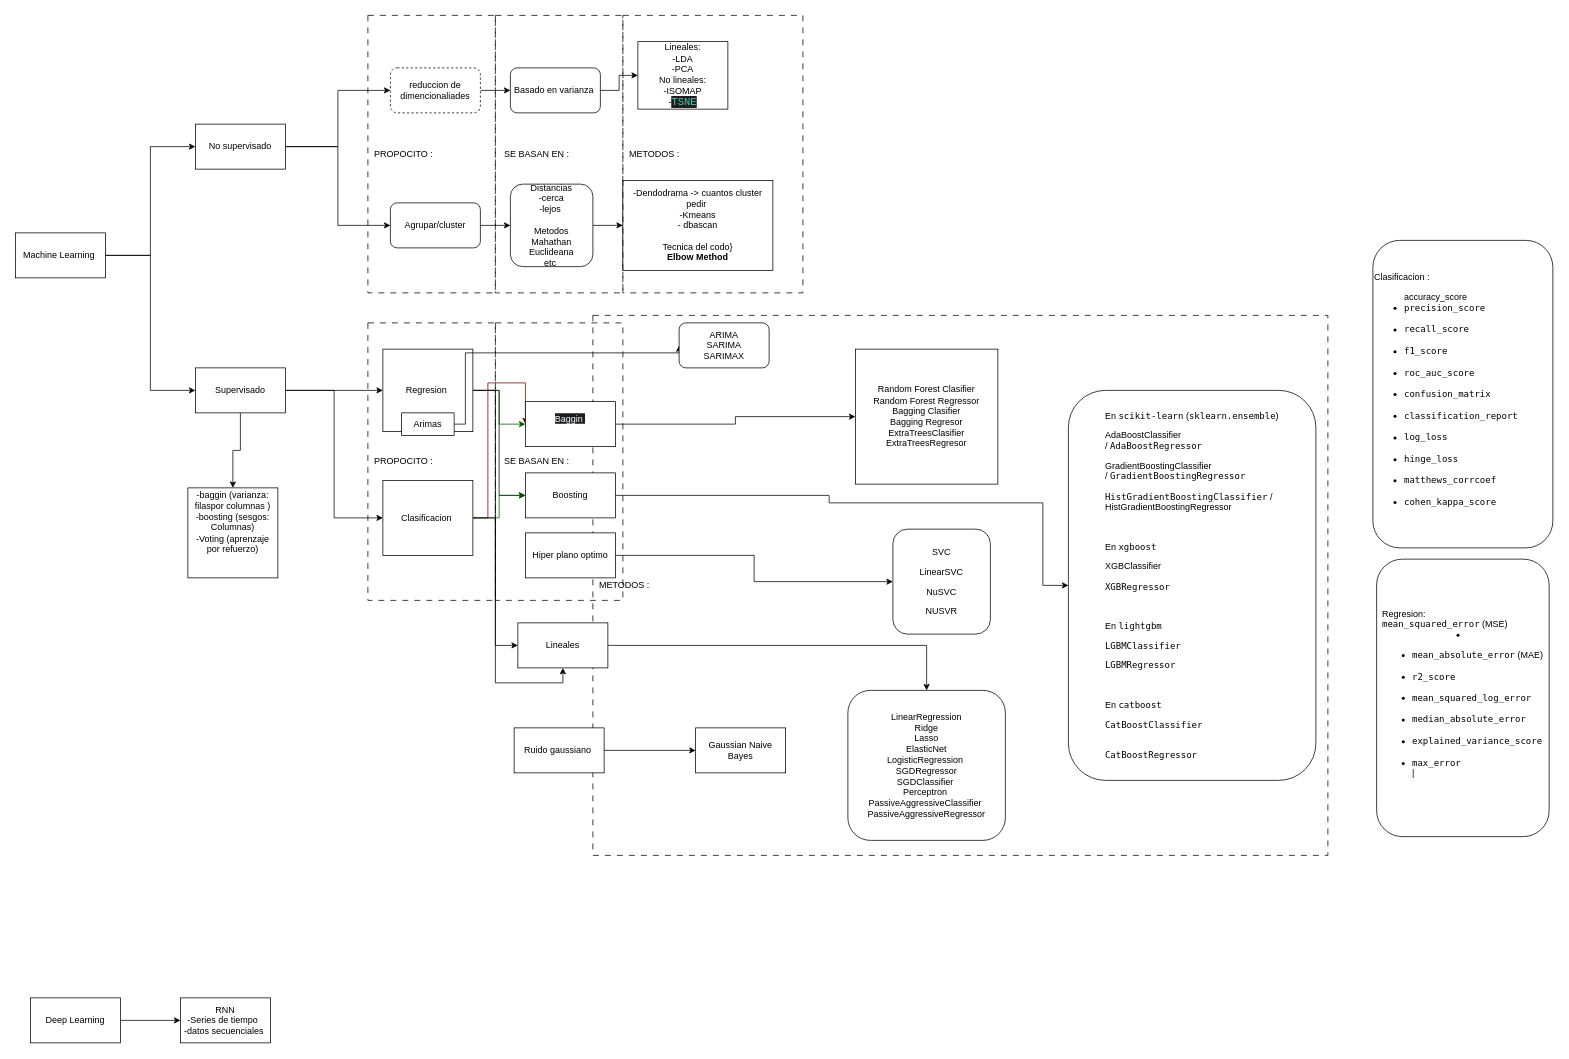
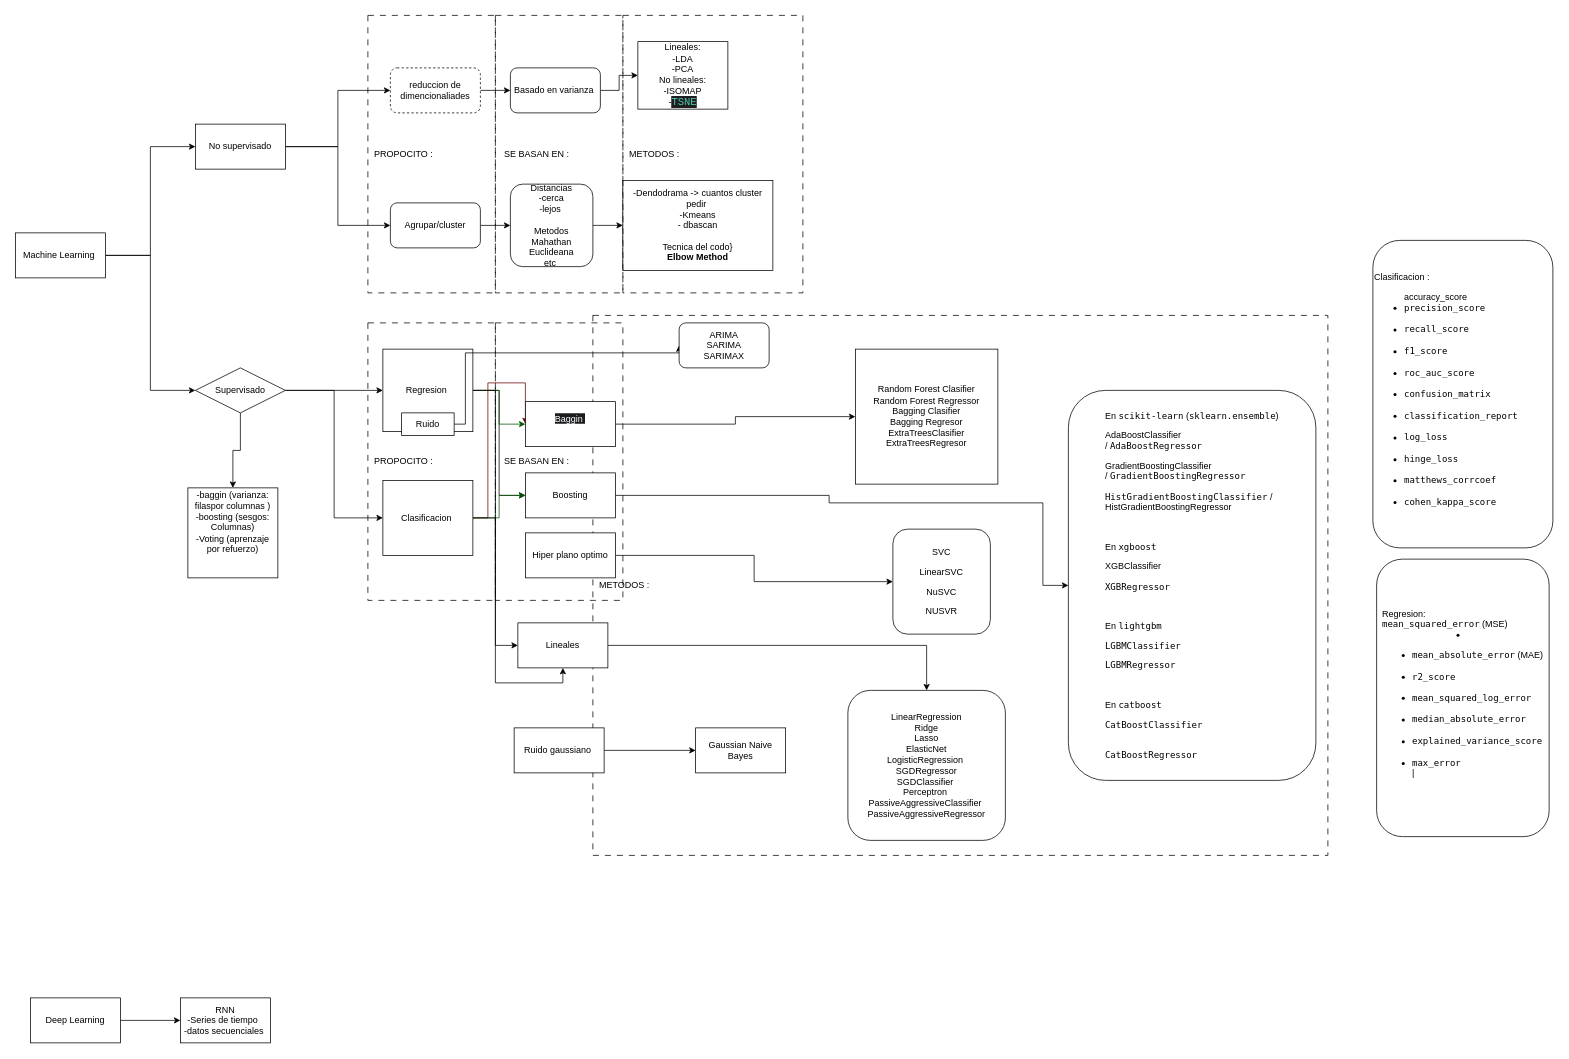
node "Supervisado": shape rectangle -> diamond
node "Arimas": label "Arimas" -> "Ruido"
